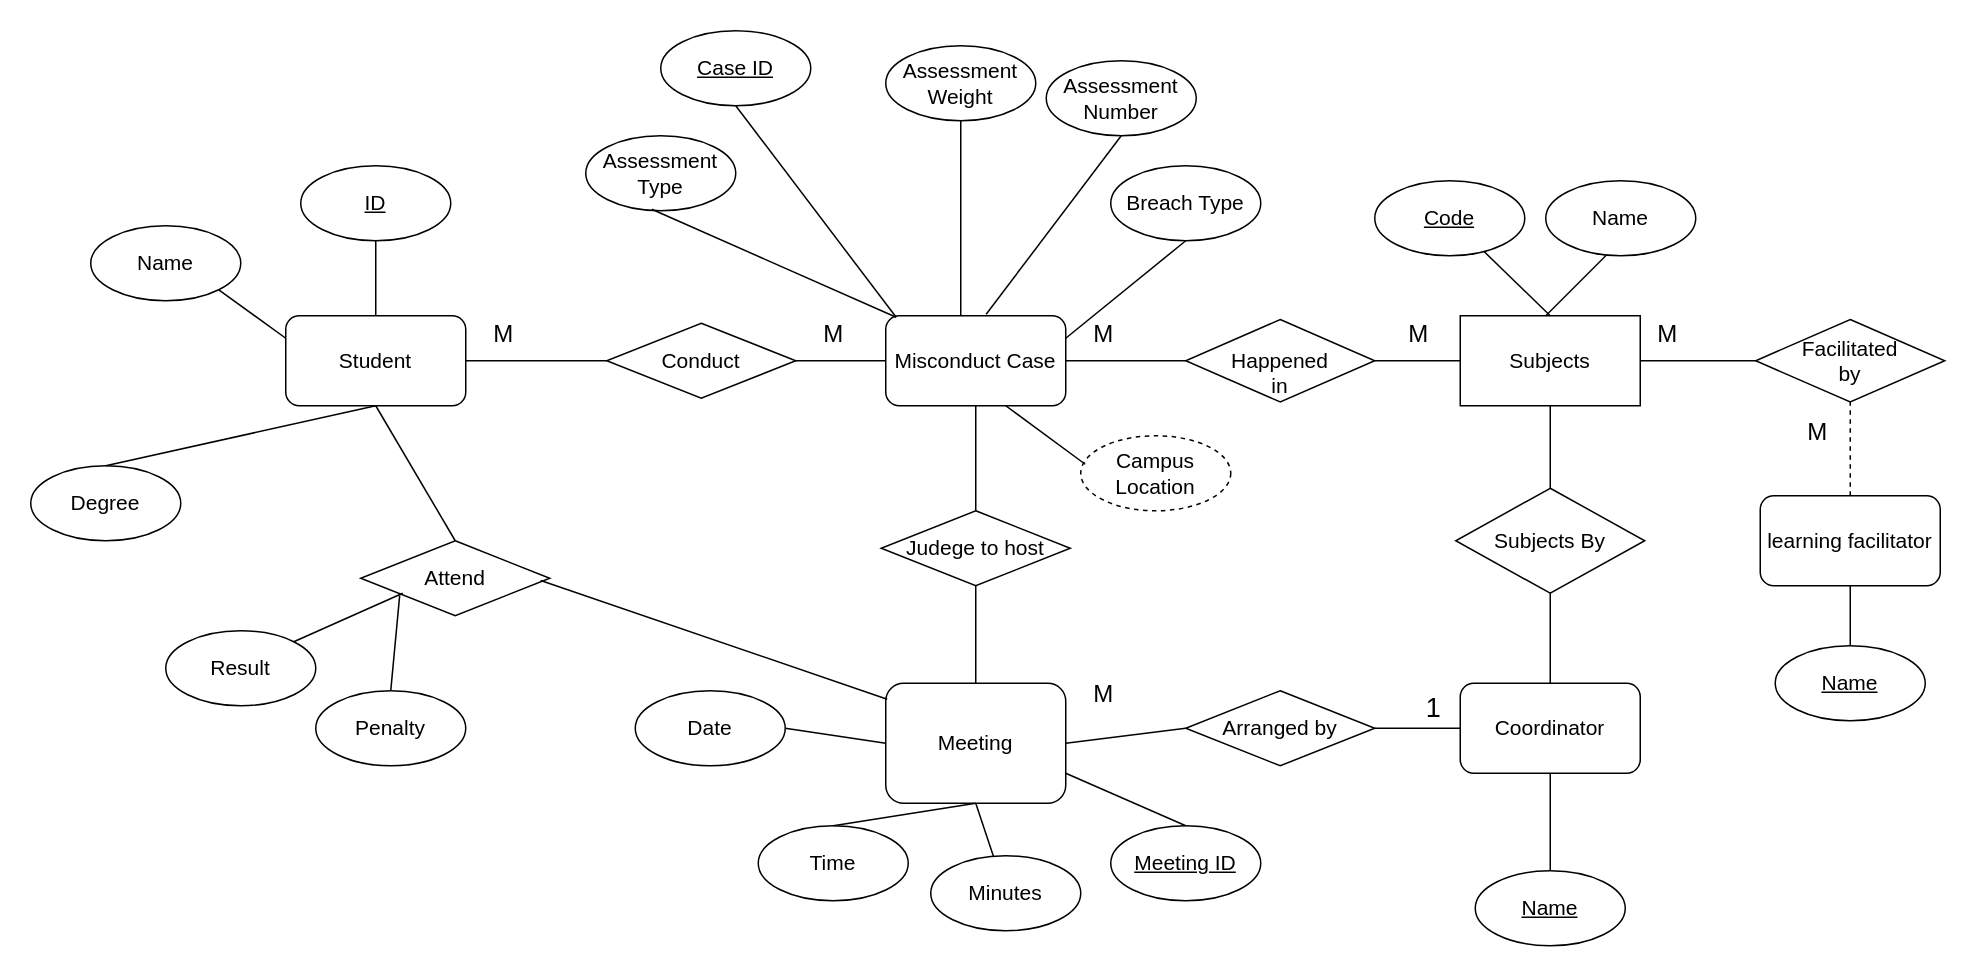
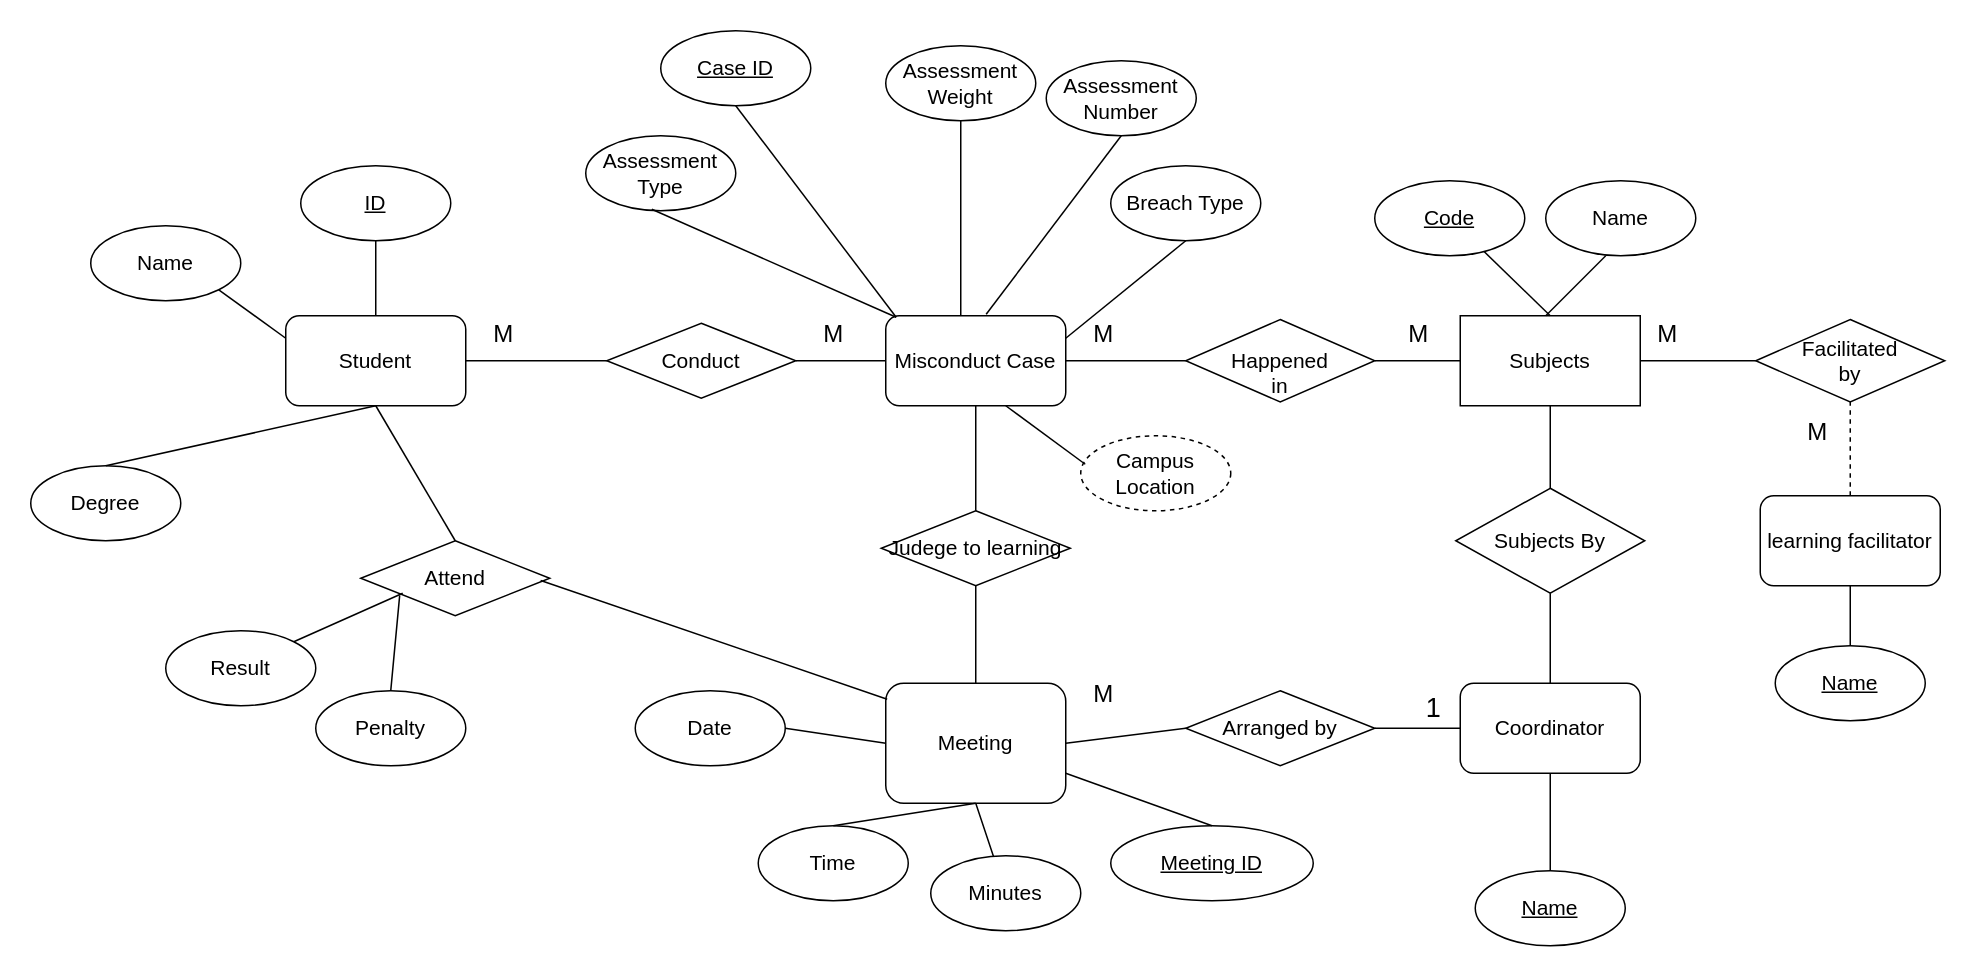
node "Judege to host": label "Judege to host" -> "Judege to learning"
node "Meeting ID": size 150x75 -> 203x75
